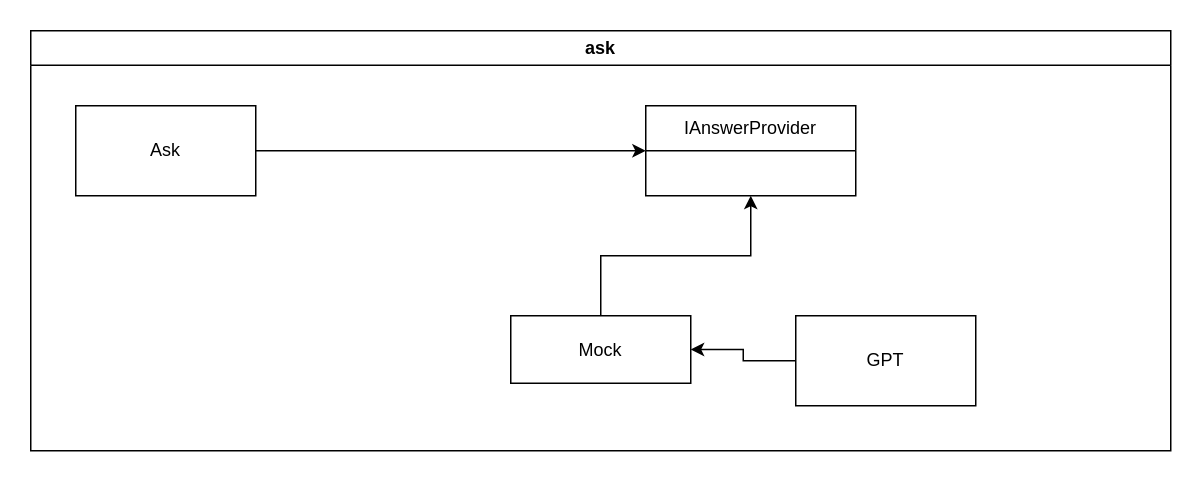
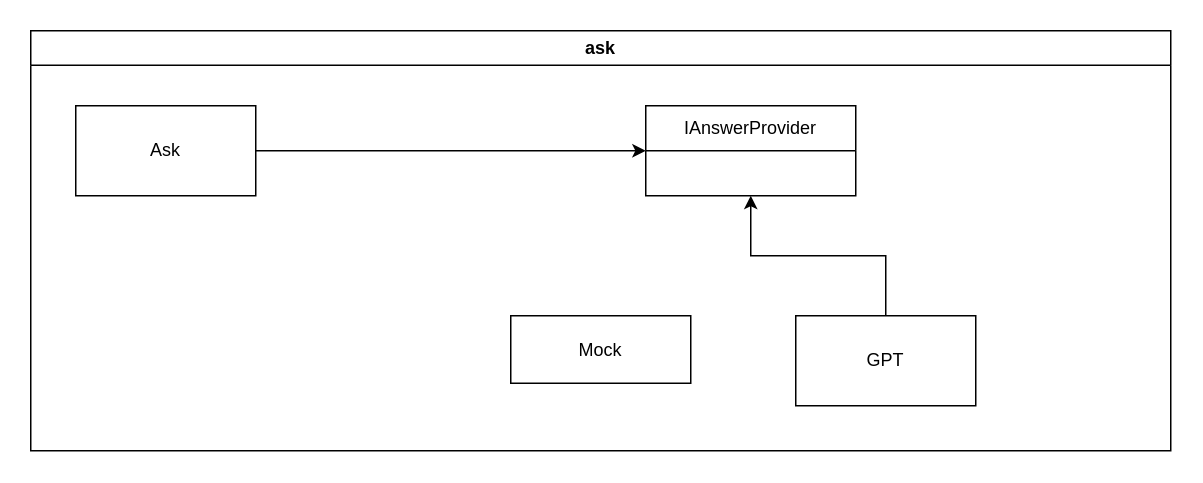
edge "Mock" -> "IAnswerProvider": removed
edge "GPT" -> "Mock": now "GPT" -> "IAnswerProvider"
